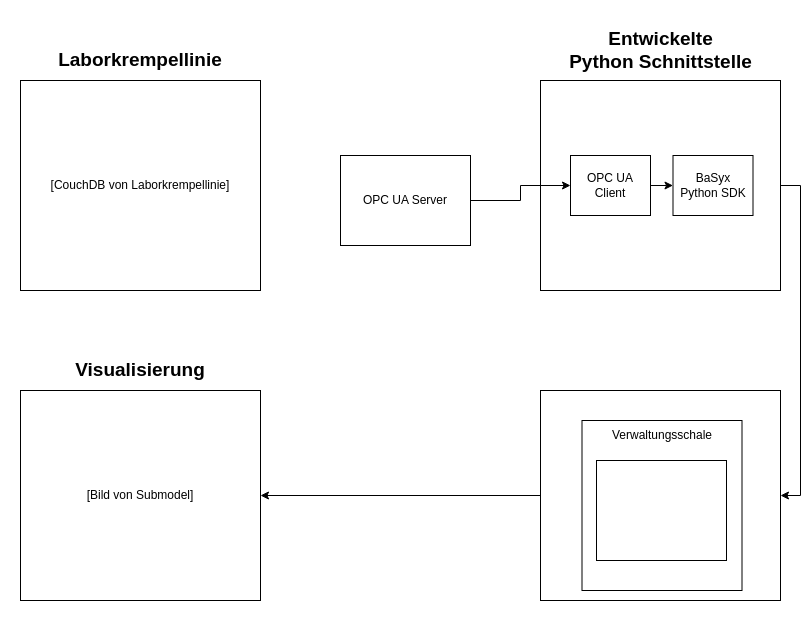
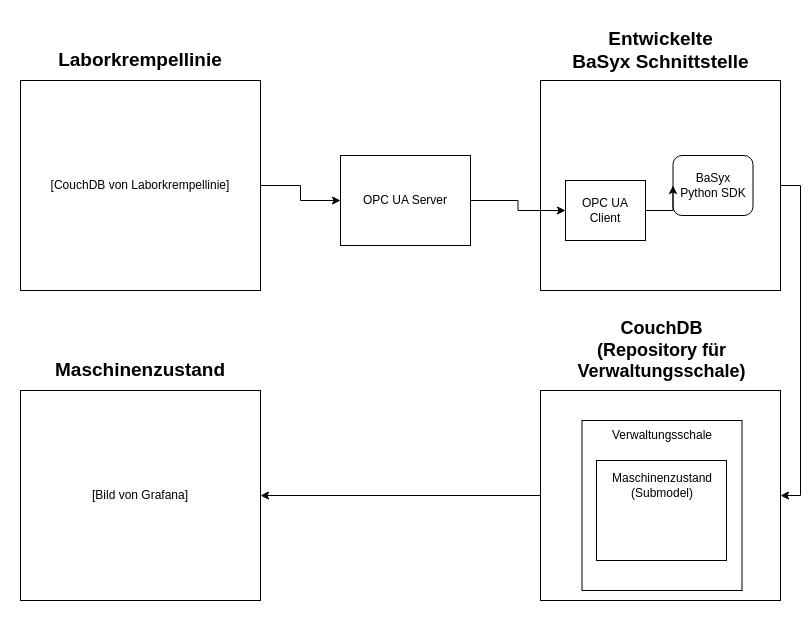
node "Entwickelte Python Schnittstelle": label "Entwickelte Python Schnittstelle" -> "Entwickelte BaSyx Schnittstelle"
node "OPC UA Client": moved (611, 186) -> (606, 211)
node "BaSyx Python SDK": shape rectangle -> rounded rectangle
edge "[CouchDB von Laborkrempellinie]" -> "OPC UA Server": added
node "CouchDB (Repository für Verwaltungsschale)": added
node "Visualisierung": label "Visualisierung" -> "Maschinenzustand"
node "Maschinenzustand (Submodel)": added
node "[Bild von Submodel]": label "[Bild von Submodel]" -> "[Bild von Grafana]"
